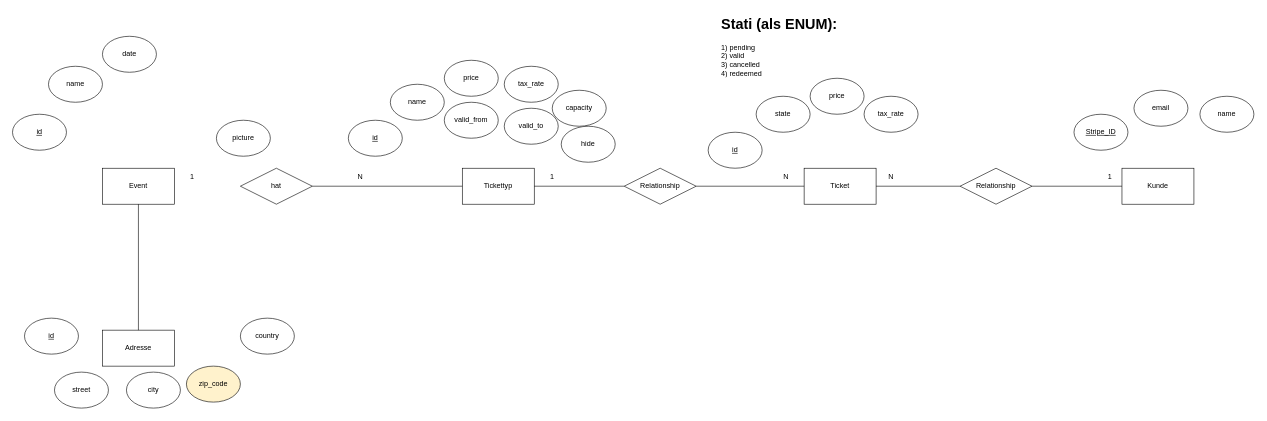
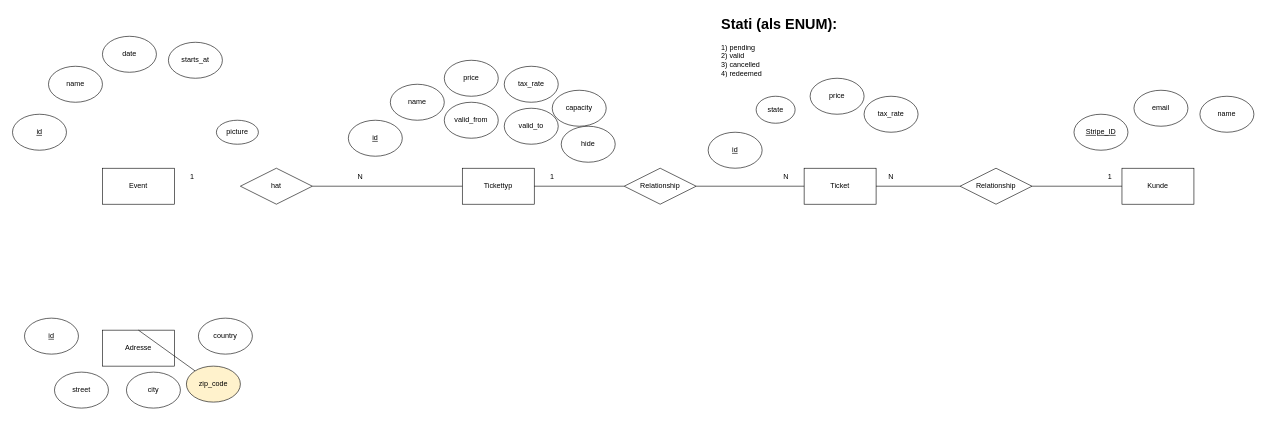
node "starts_at": added
node "state": size 54x36 -> 39x27
node "picture": size 54x36 -> 42x24
edge "Event" -- "Adresse": now "zip_code" -- "Adresse"
node "country": moved (267, 336) -> (225, 336)
